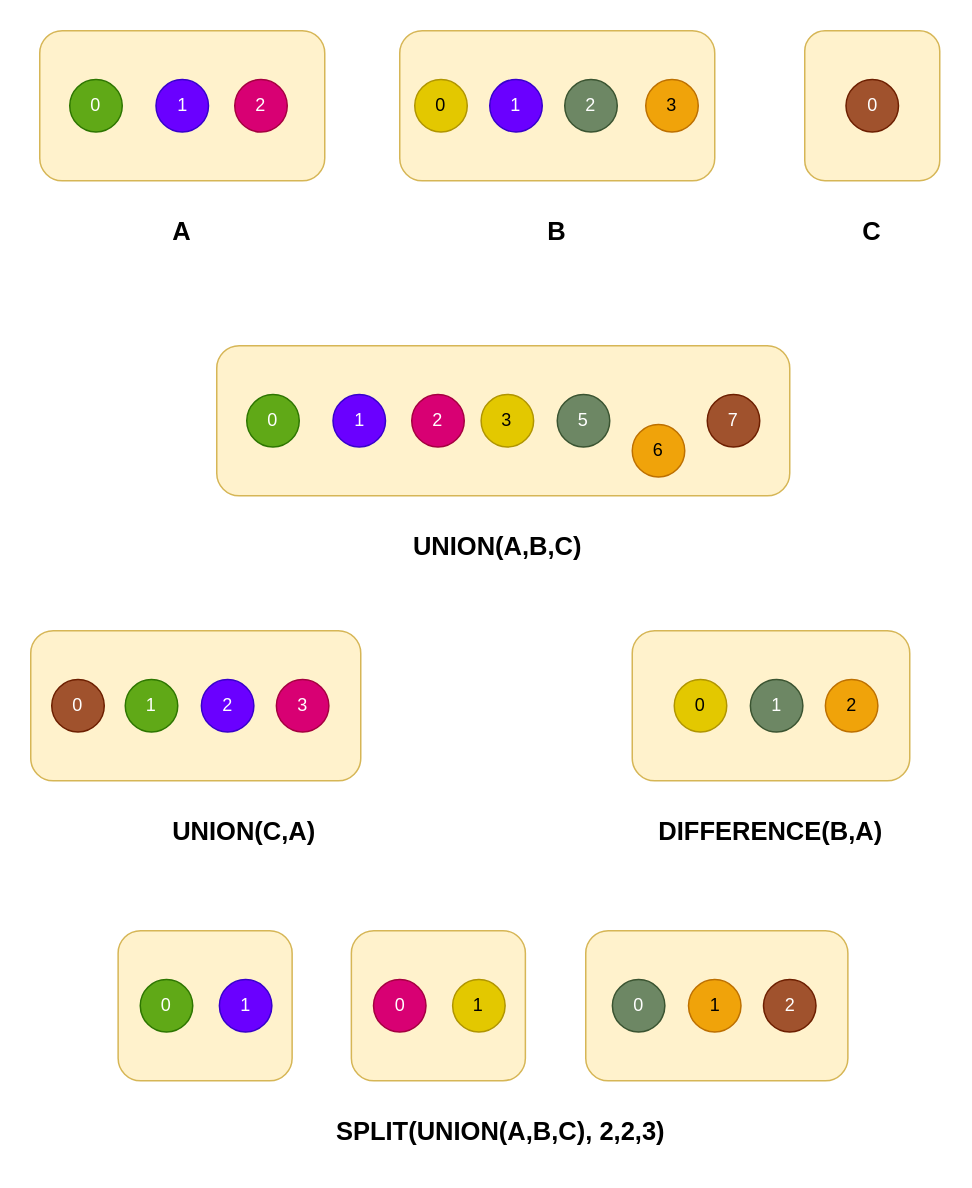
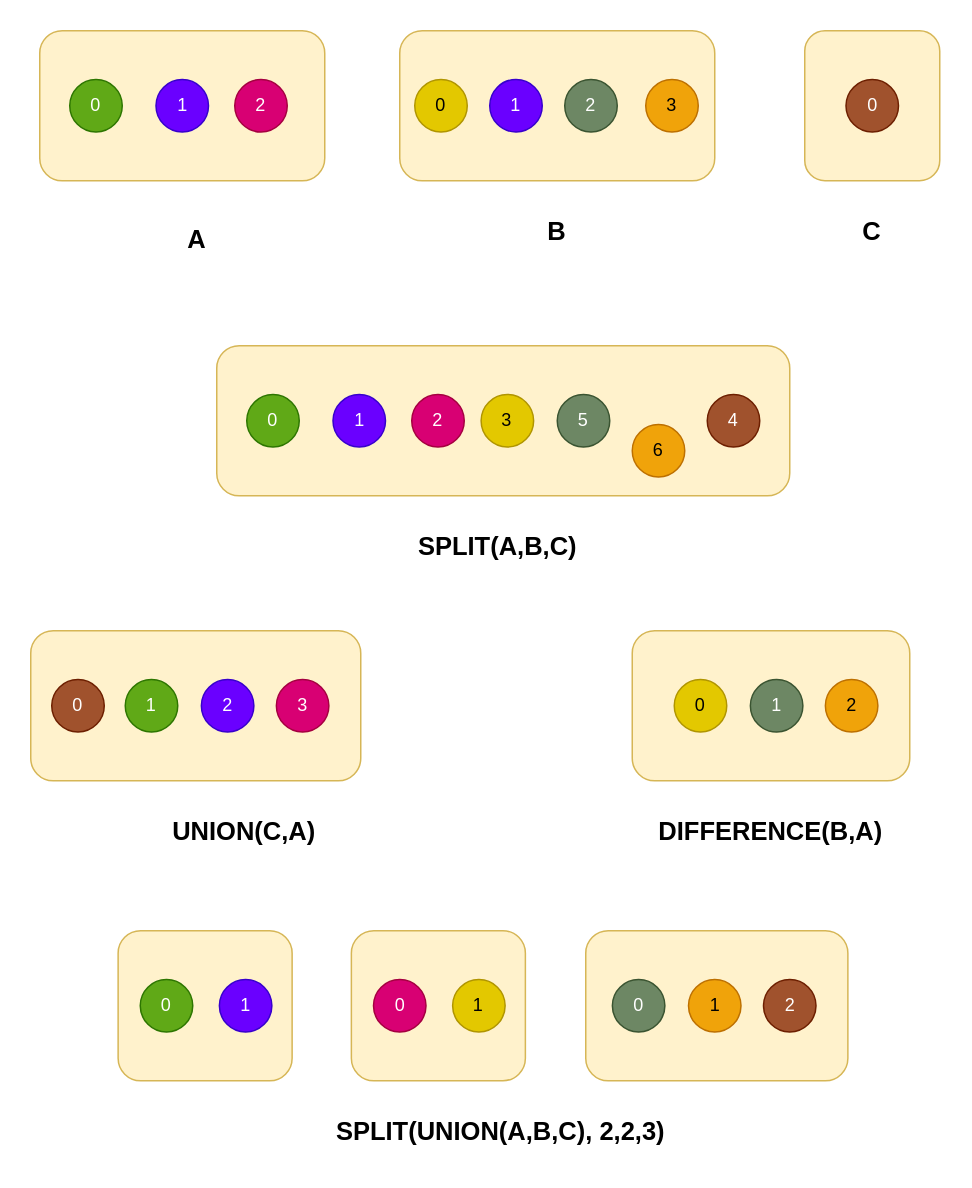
node "A": moved (182, 233) -> (197, 241)
node "7": label "7" -> "4"
node "UNION(A,B,C)": label "UNION(A,B,C)" -> "SPLIT(A,B,C)"
